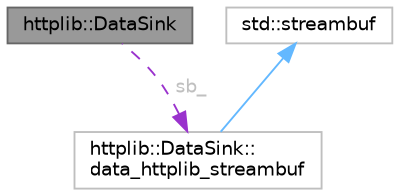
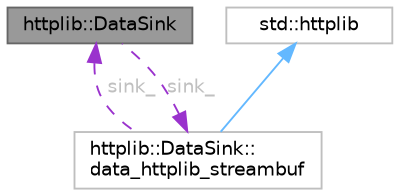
node "std::streambuf": label "std::streambuf" -> "std::httplib"
edge "httplib::DataSink" -> "httplib::DataSink:: data_httplib_streambuf": label " sb_" -> " sink_"
edge "httplib::DataSink:: data_httplib_streambuf" -> "httplib::DataSink": added, label "sink_"
